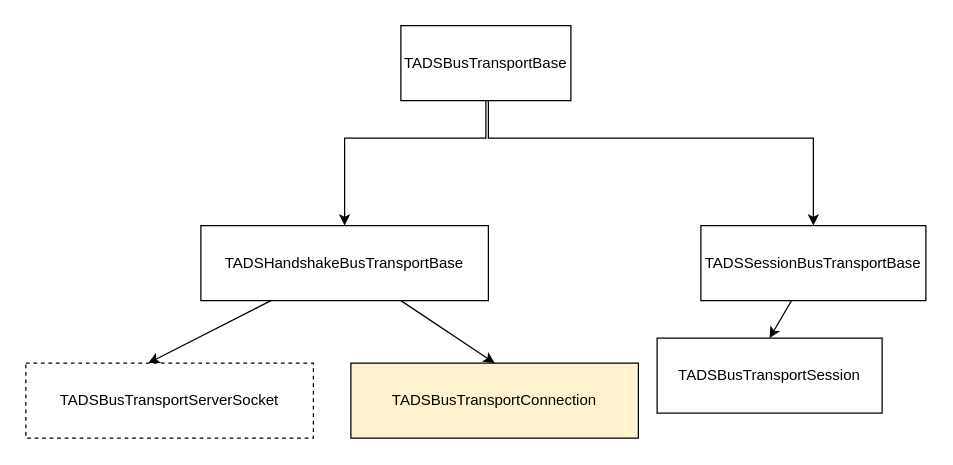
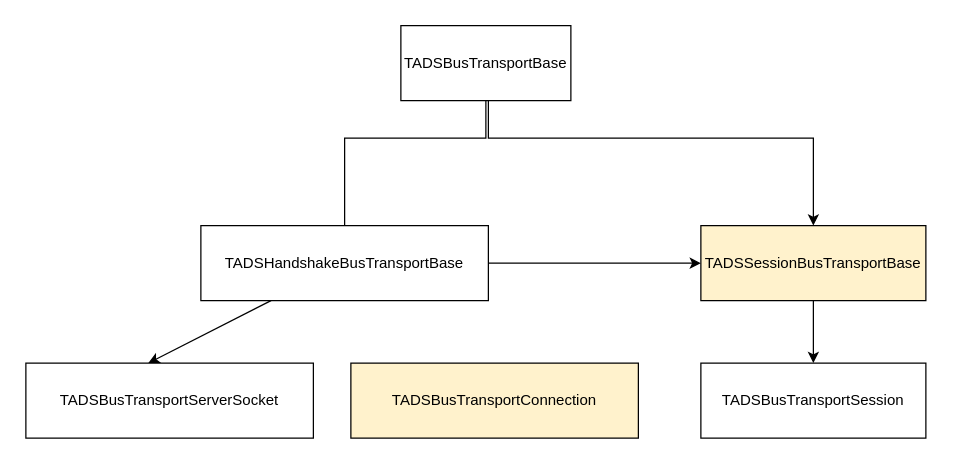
edge "TADSBusTransportBase" -> "TADSHandshakeBusTransportBase": arrowhead classic -> none
node "TADSSessionBusTransportBase": fillcolor #ffffff -> #fff2cc
edge "TADSHandshakeBusTransportBase" -> "TADSBusTransportConnection": now "TADSHandshakeBusTransportBase" -> "TADSSessionBusTransportBase"
node "TADSBusTransportSession": moved (769, 376) -> (813, 401)
node "TADSBusTransportServerSocket": style dashed -> solid
